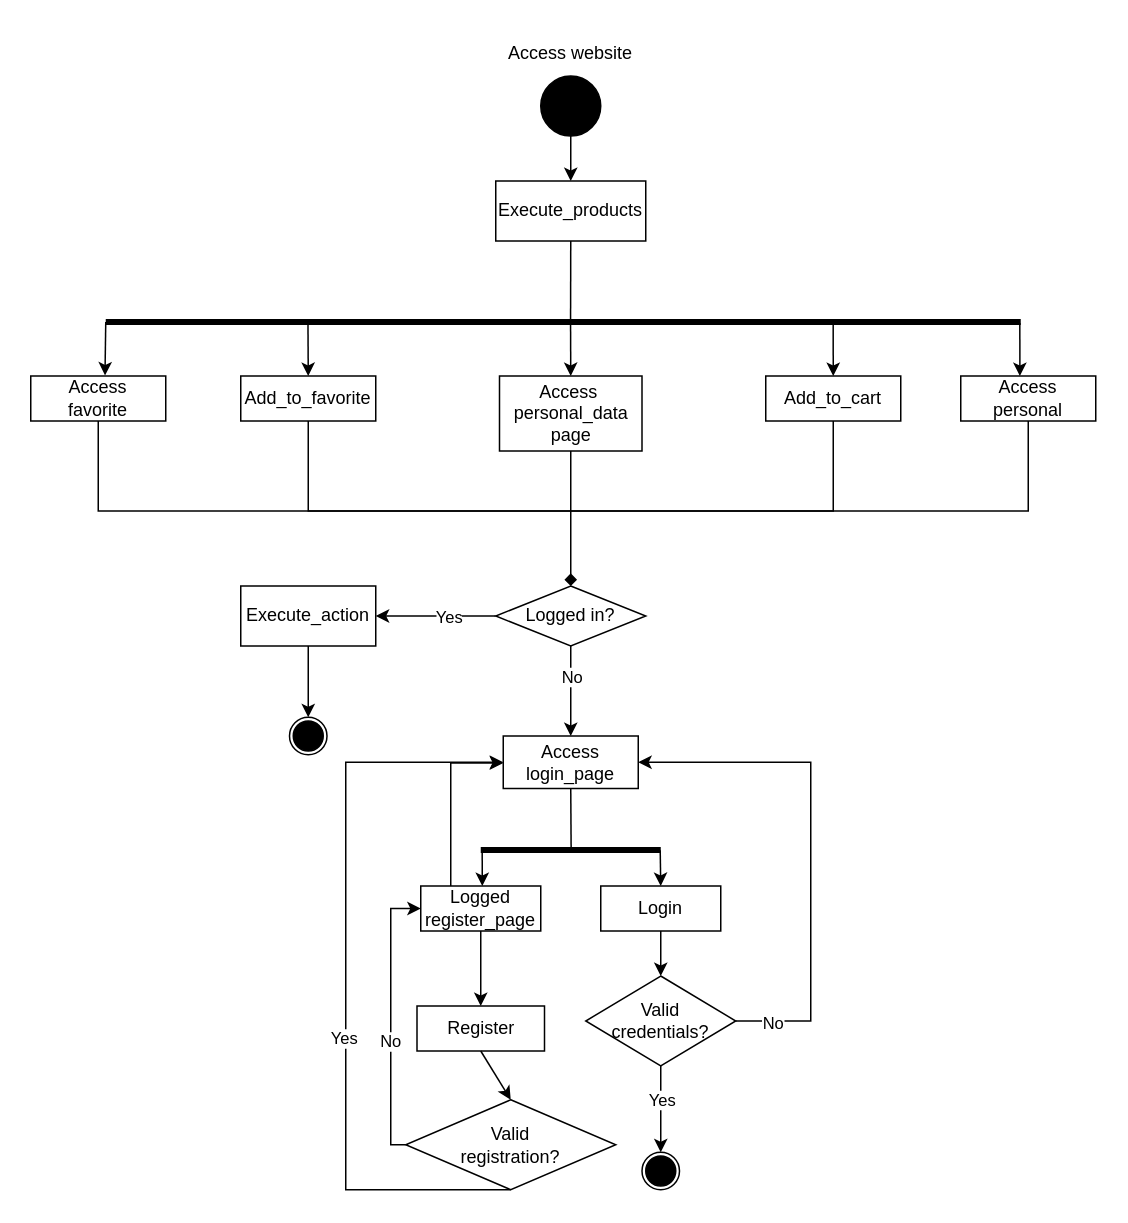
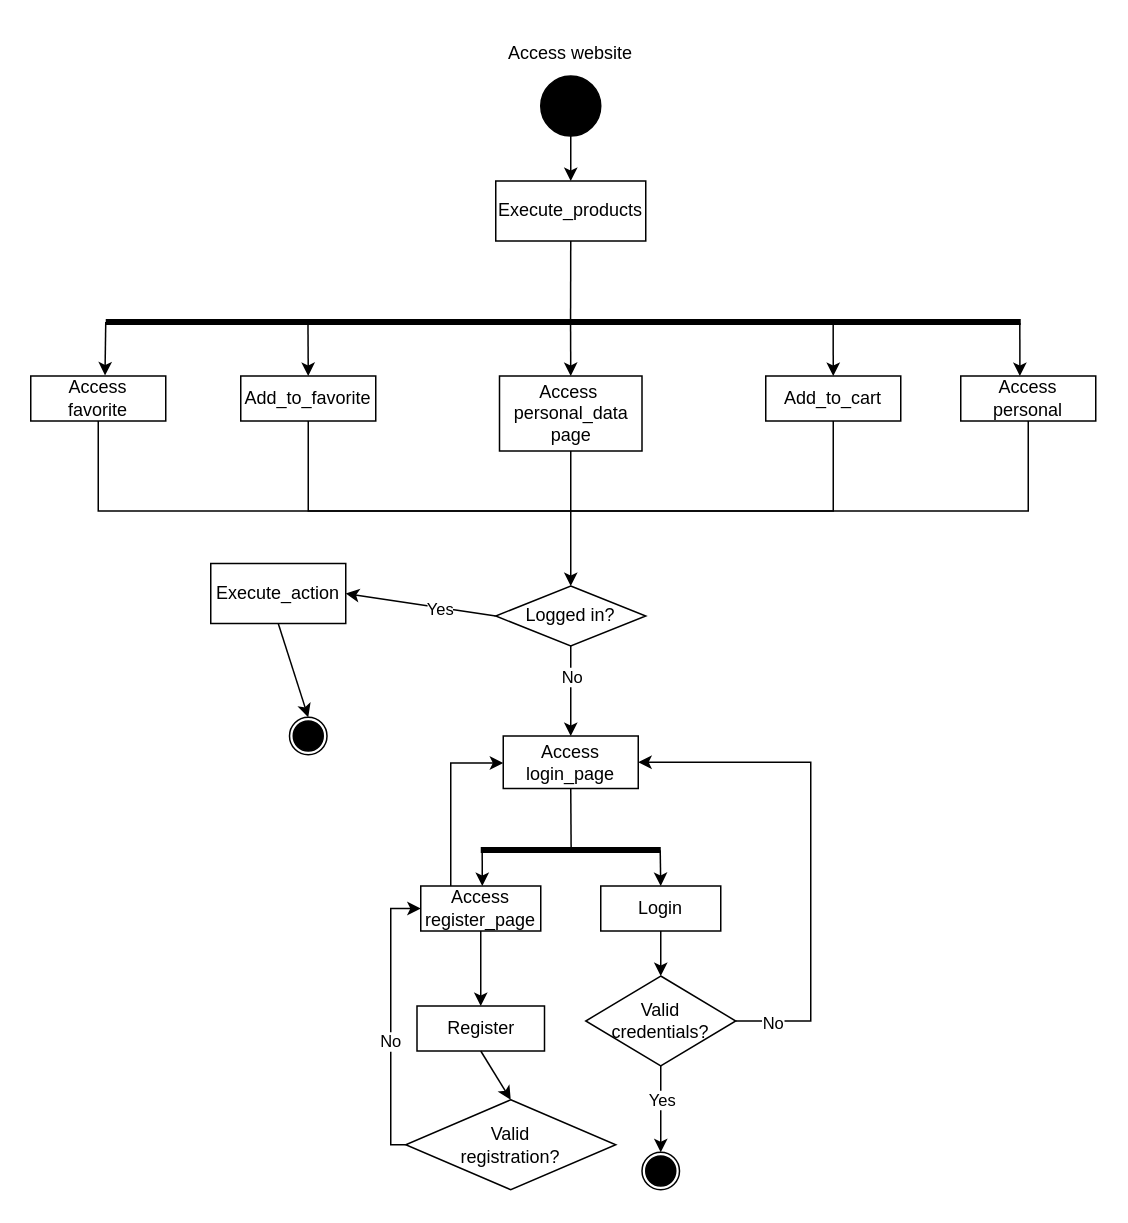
edge "Access personal_data page" -> "Logged in?": arrowhead diamond -> classic
node "Execute_action": moved (308, 616) -> (278, 593)
node "Logged register_page": label "Logged register_page" -> "Access register_page"
edge "Valid registration?" -> "Access login_page": removed, label "Yes"
